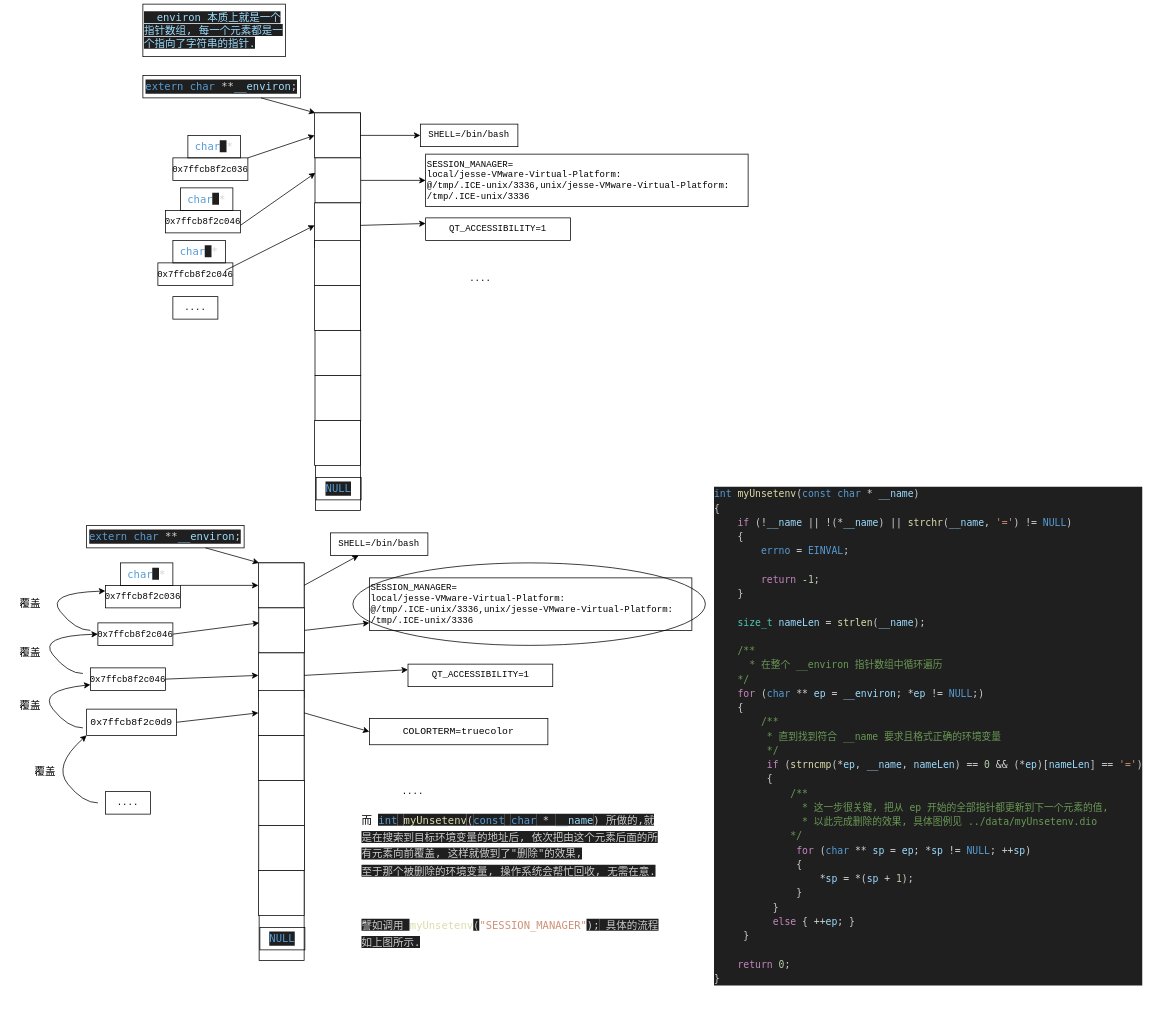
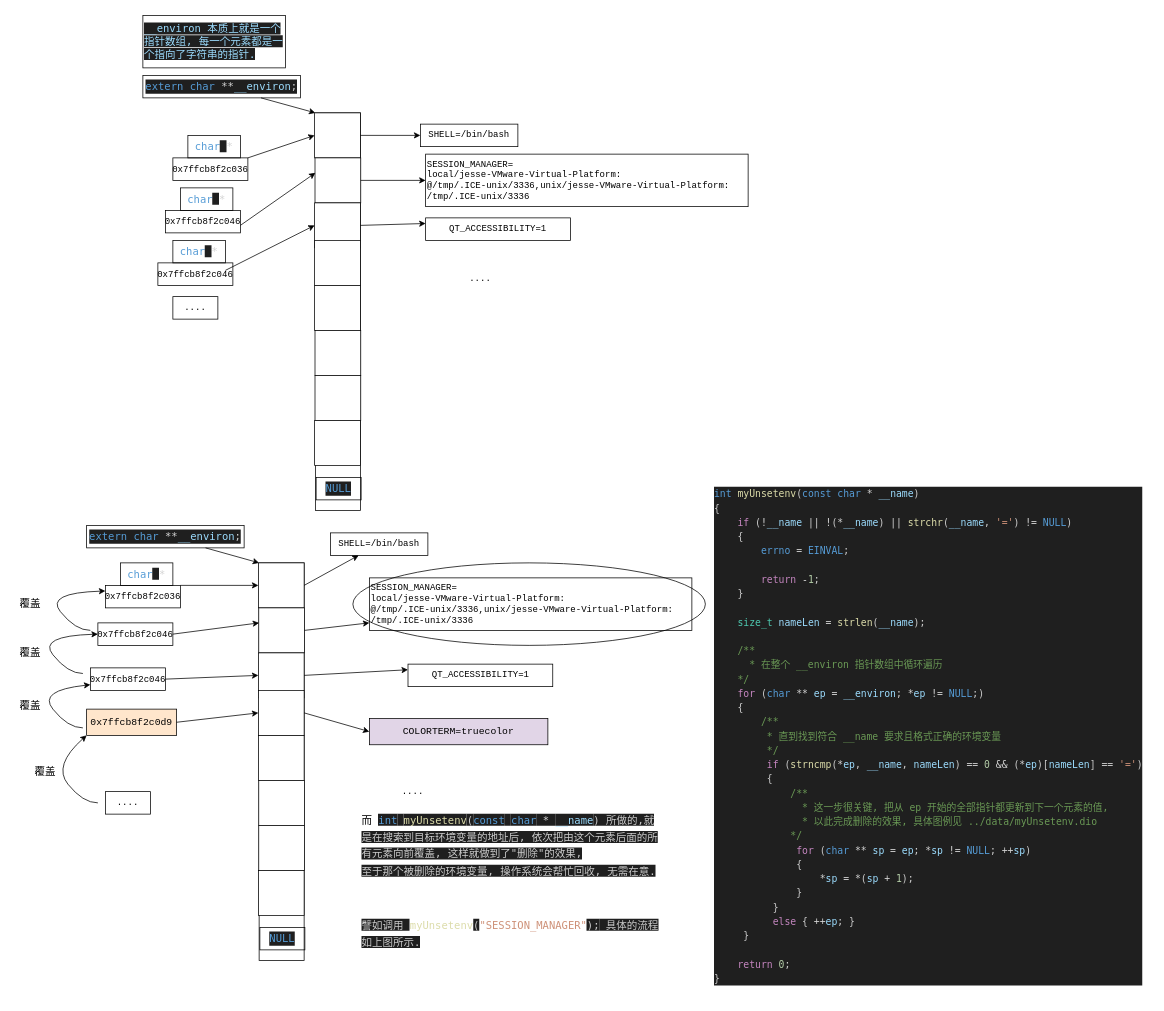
node "__environ 本质上就是一个指针数组, 每一个元素都是一个指向了字符串的指针.": moved (214, 30) -> (214, 42)
node "0x7ffcb8f2c0d9": fillcolor #ffffff -> #ffe6cc
node "COLORTERM=truecolor": fillcolor #ffffff -> #e1d5e7
